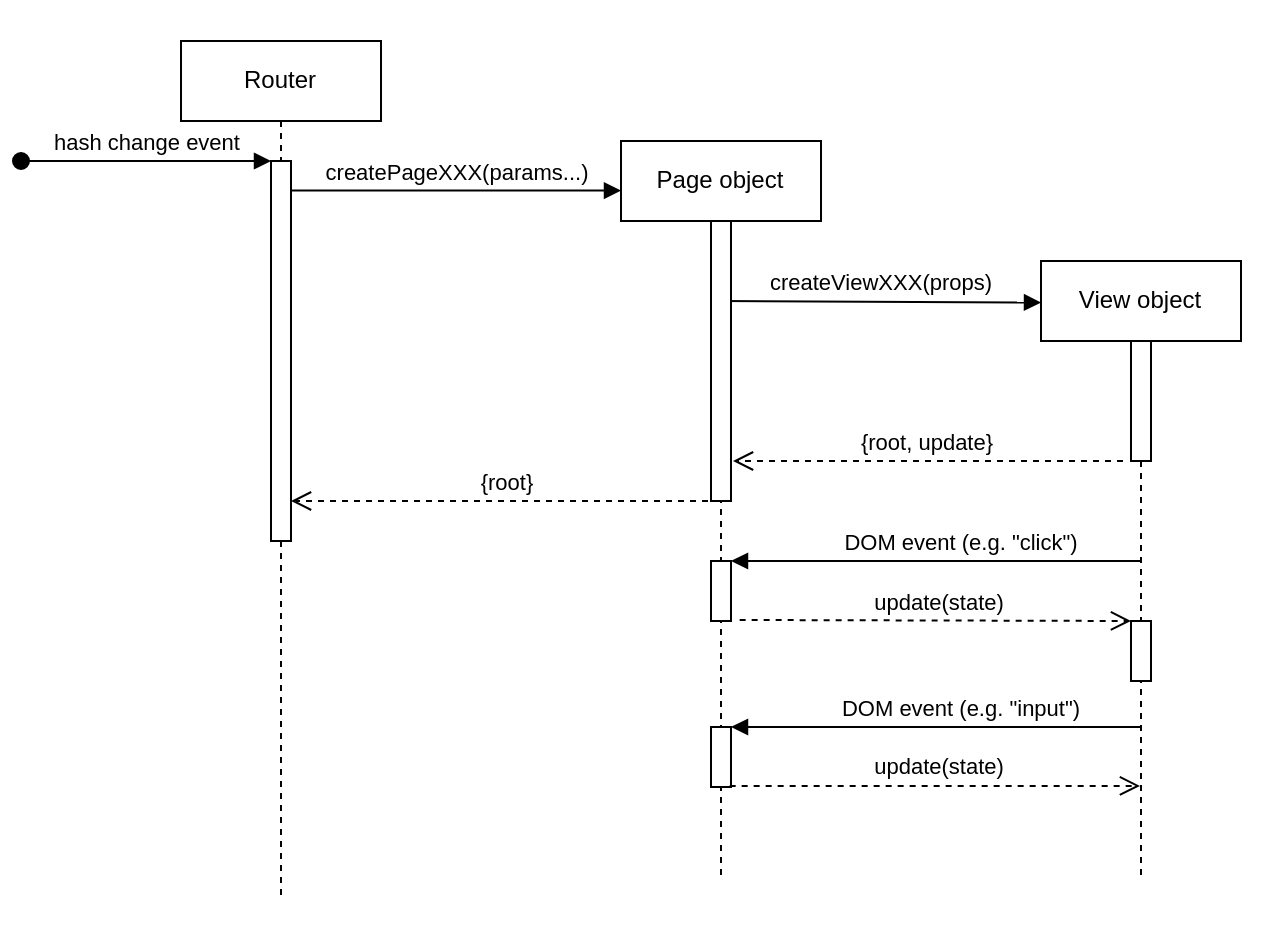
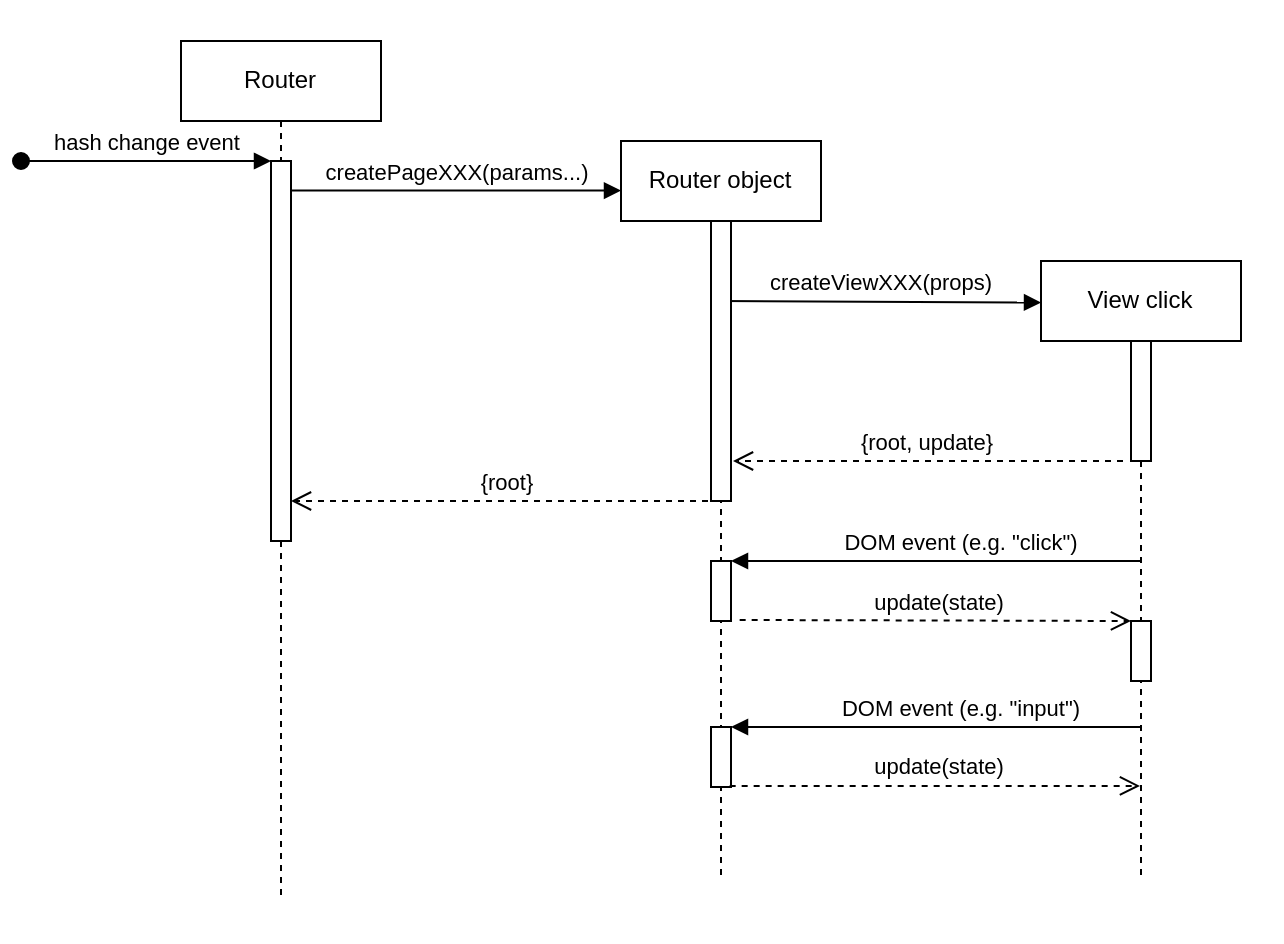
node "Page object": label "Page object" -> "Router object"
node "View object": label "View object" -> "View click"
